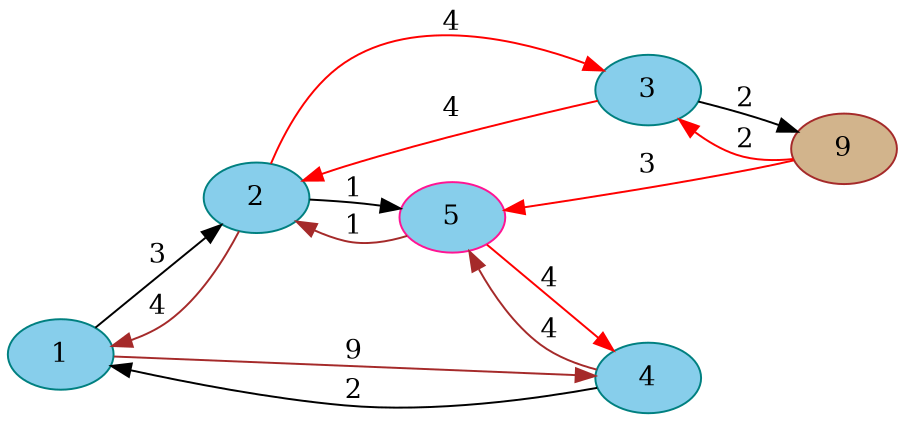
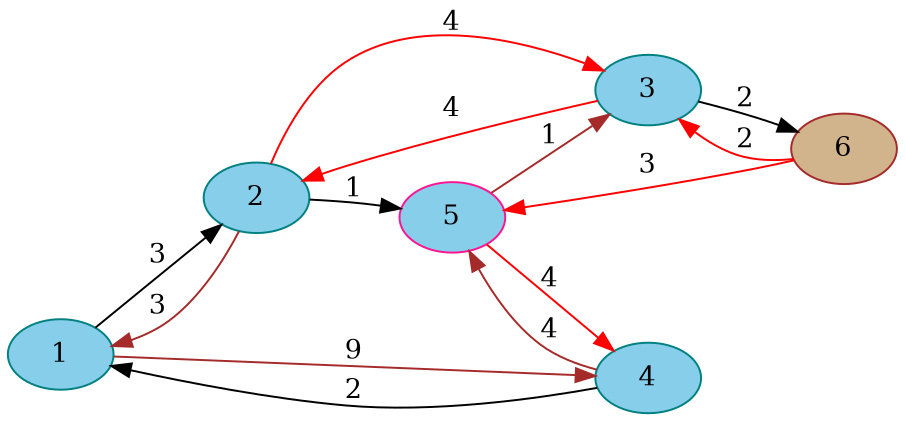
node "9": label "9" -> "6"
edge "5" -> "2": now "5" -> "3"
edge "2" -> "1": label "4" -> "3"
